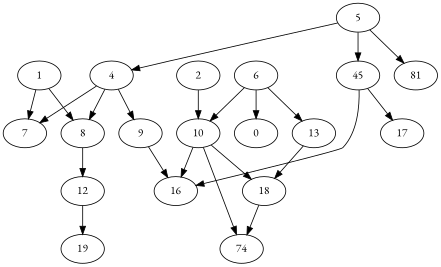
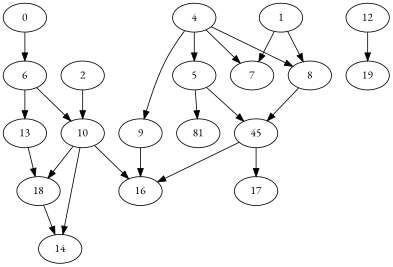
edge "5" -> "4": reversed
edge "6" -> "0": reversed
edge "8" -> "12": now "8" -> "45"
node "74": label "74" -> "14"
